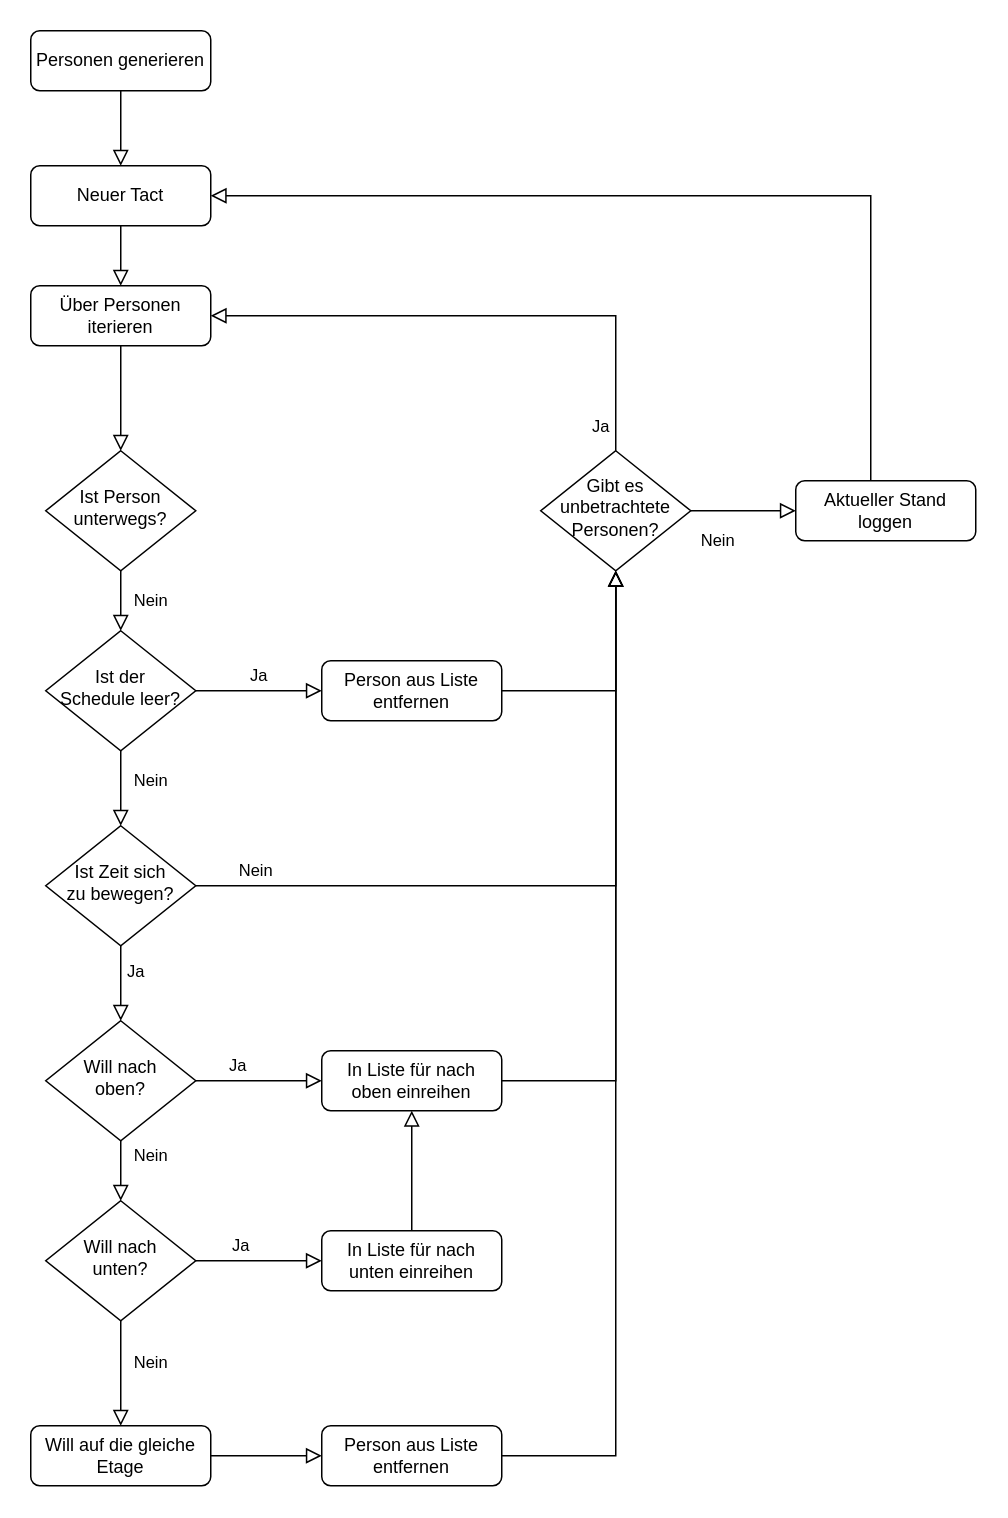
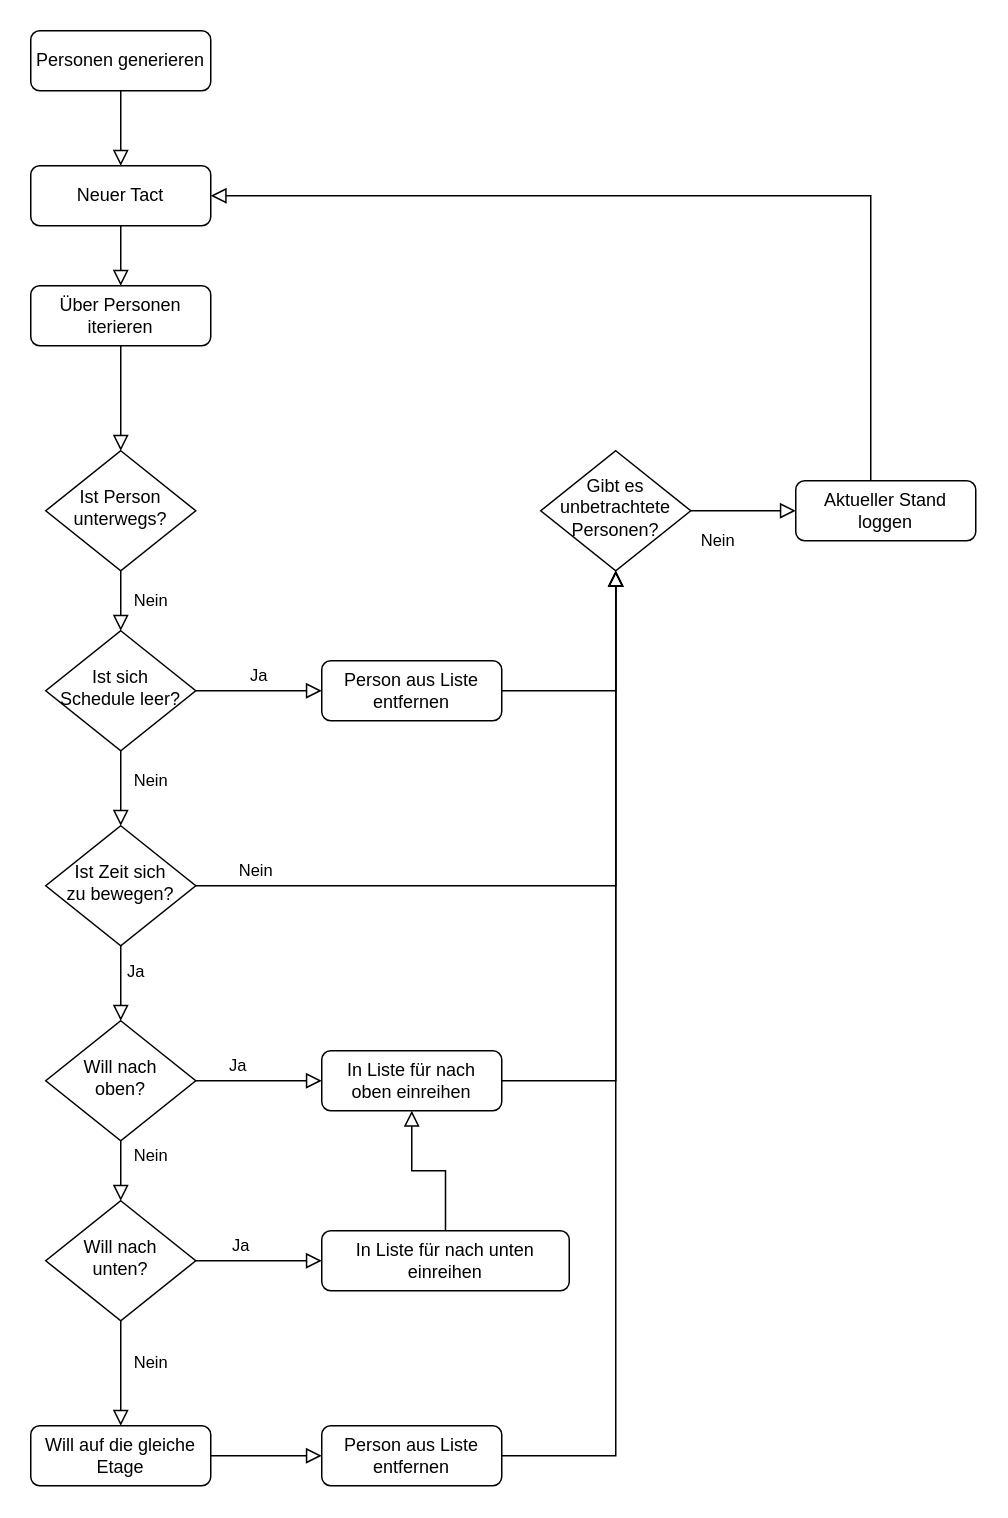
edge "Gibt es unbetrachtete Personen?" -> "Über Personen iterieren": removed, label "Ja"
node "Ist der Schedule leer?": label "Ist der Schedule leer?" -> "Ist sich Schedule leer?"
node "In Liste für nach unten einreihen": size 180x60 -> 248x60
